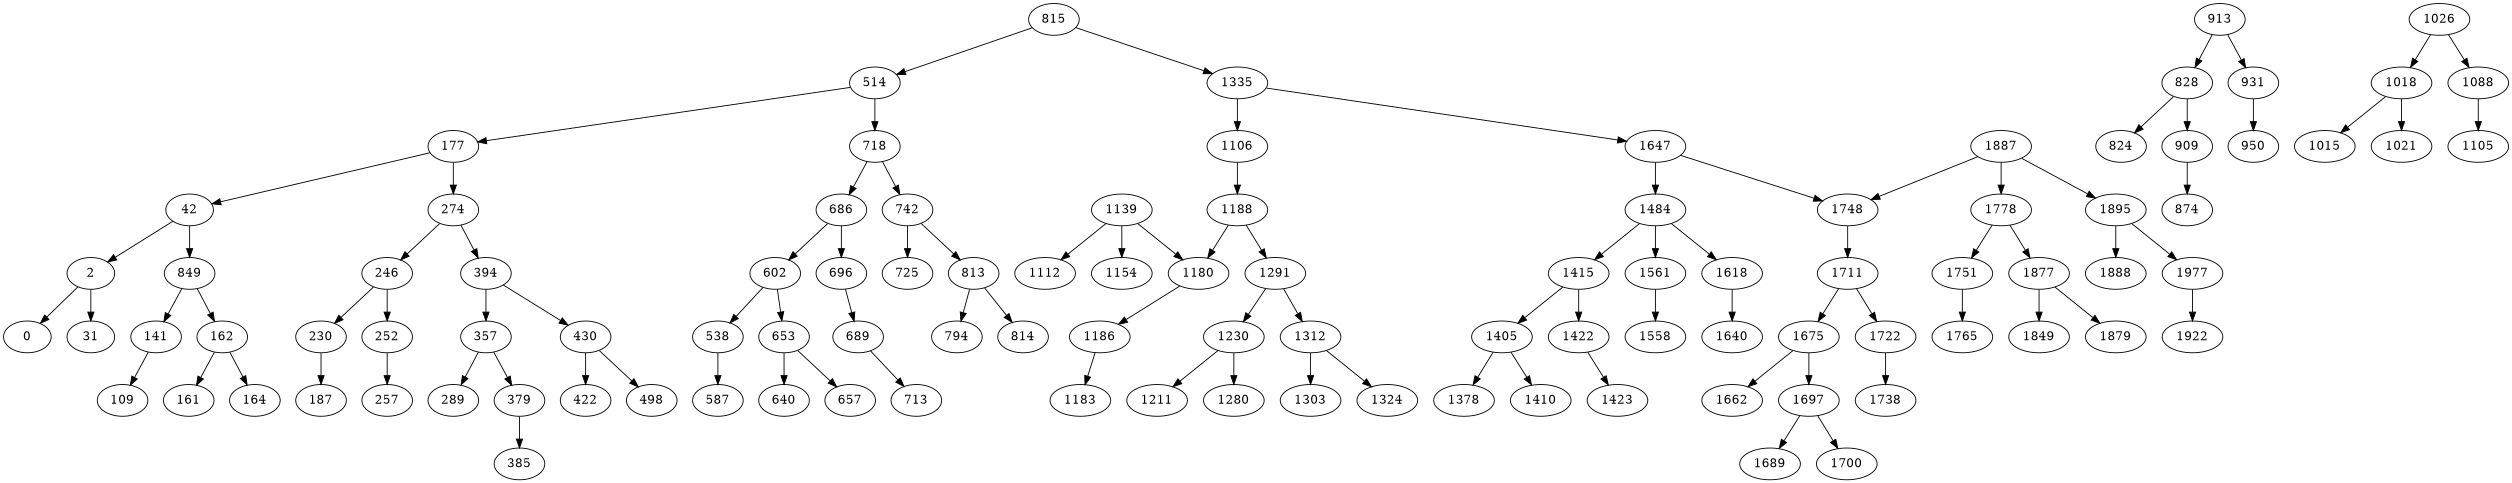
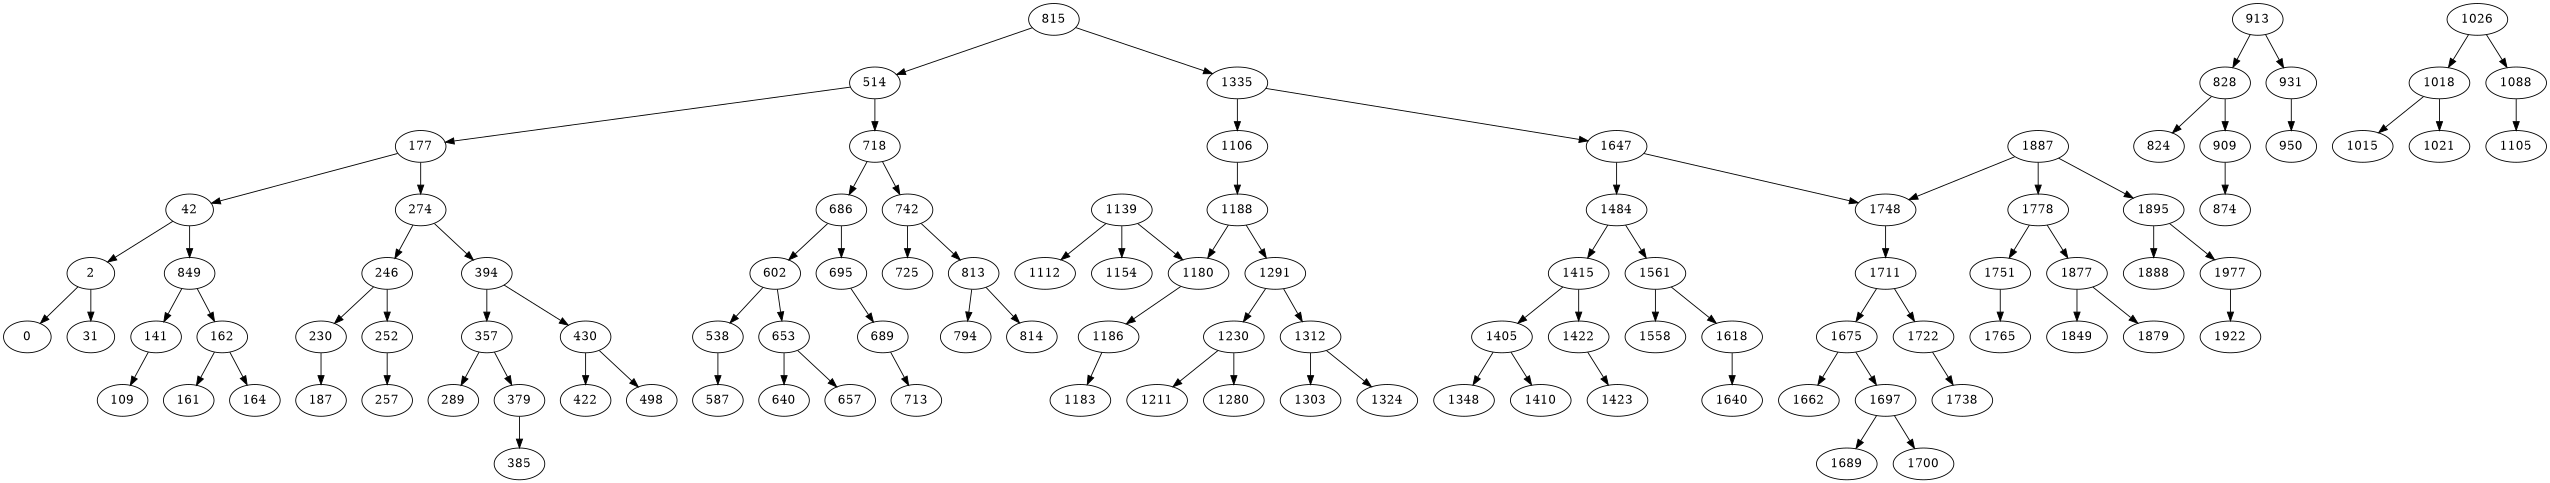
edge "1484" -> "1618": now "1561" -> "1618"
node "696": label "696" -> "695"
node "1378": label "1378" -> "1348"
